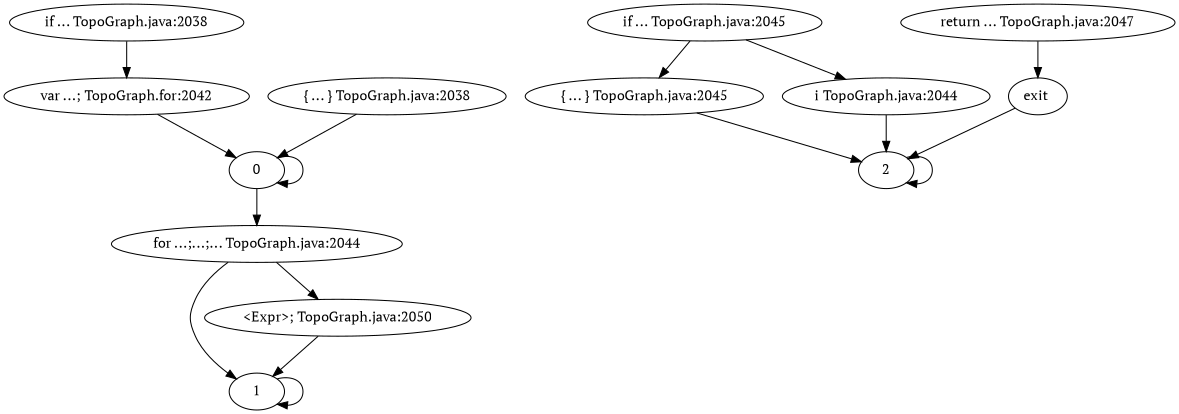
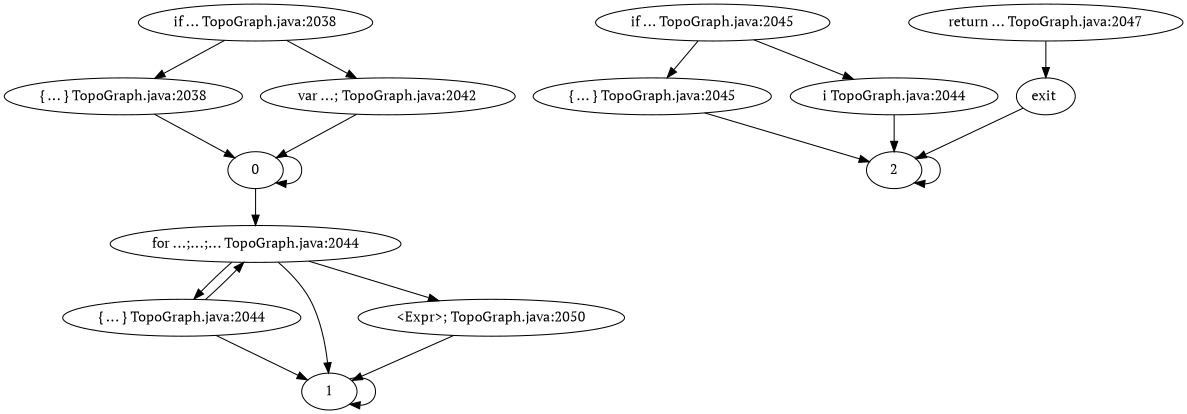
edge "if ... TopoGraph.java:2038" -> "{ ... } TopoGraph.java:2038": added
node "var ...; TopoGraph.for:2042": label "var ...; TopoGraph.for:2042" -> "var ...; TopoGraph.java:2042"
node "{ ... } TopoGraph.java:2044": added
